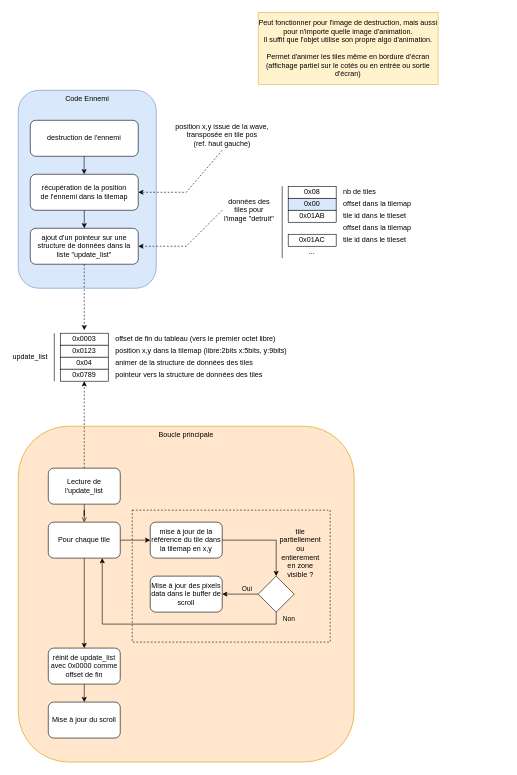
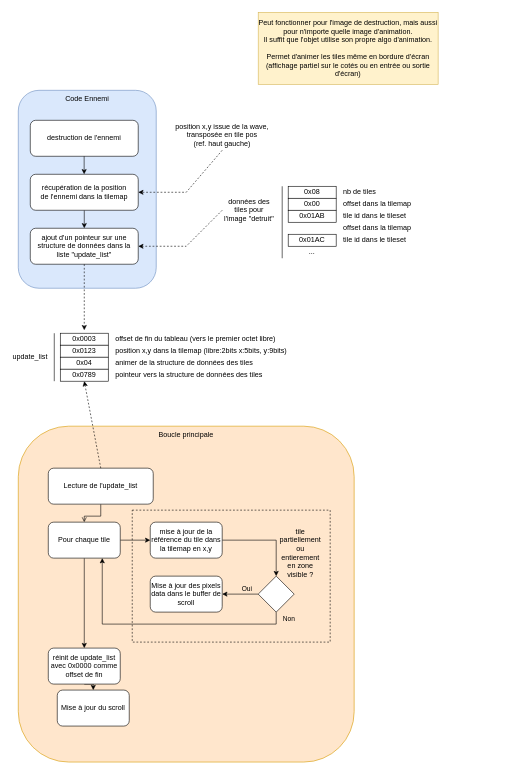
node "0x00": fillcolor #dae8fc -> #ffffff
node "Lecture de l'update_list": size 72x36 -> 105x36
node "Mise à jour du scroll": moved (84, 720) -> (93, 708)
